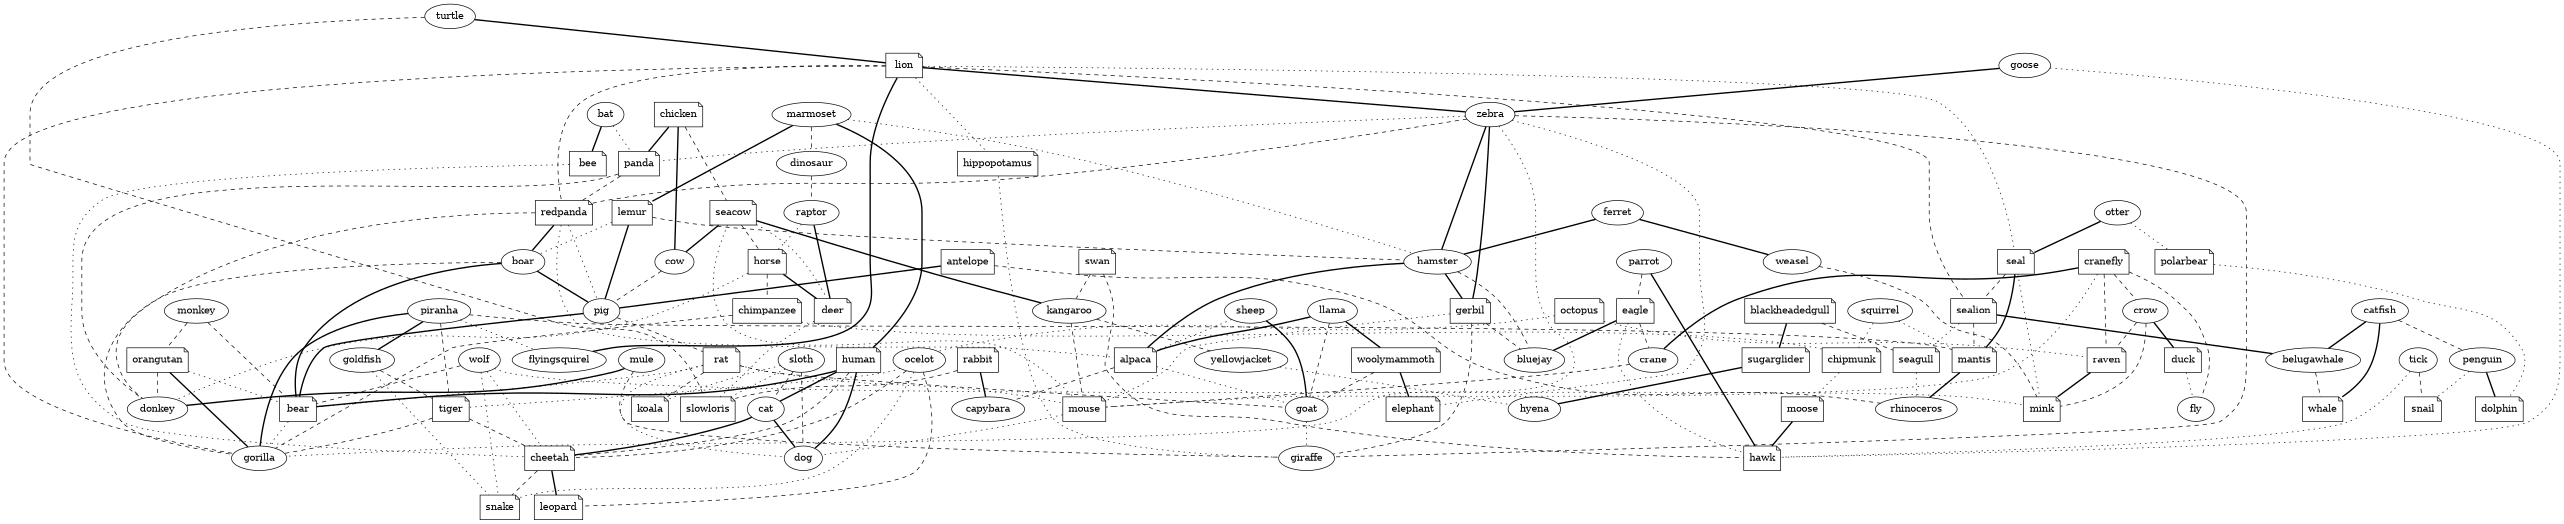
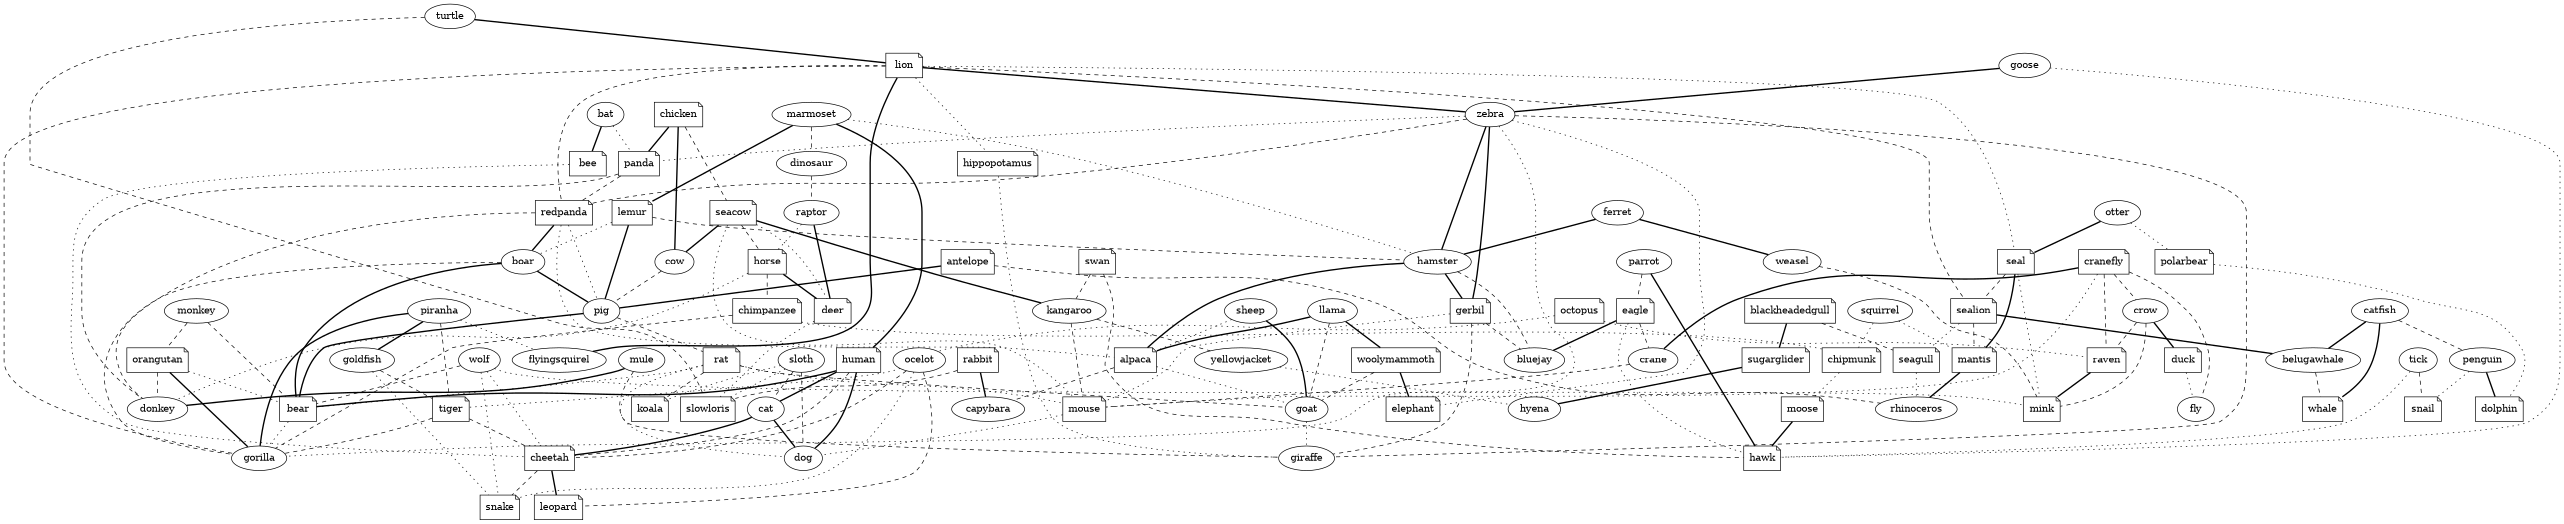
edge "piranha" -- "mantis": removed
